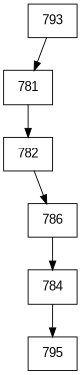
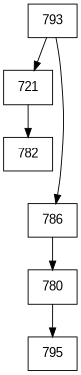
node "781": label "781" -> "721"
edge "782" -> "786": now "793" -> "786"
node "784": label "784" -> "780"
